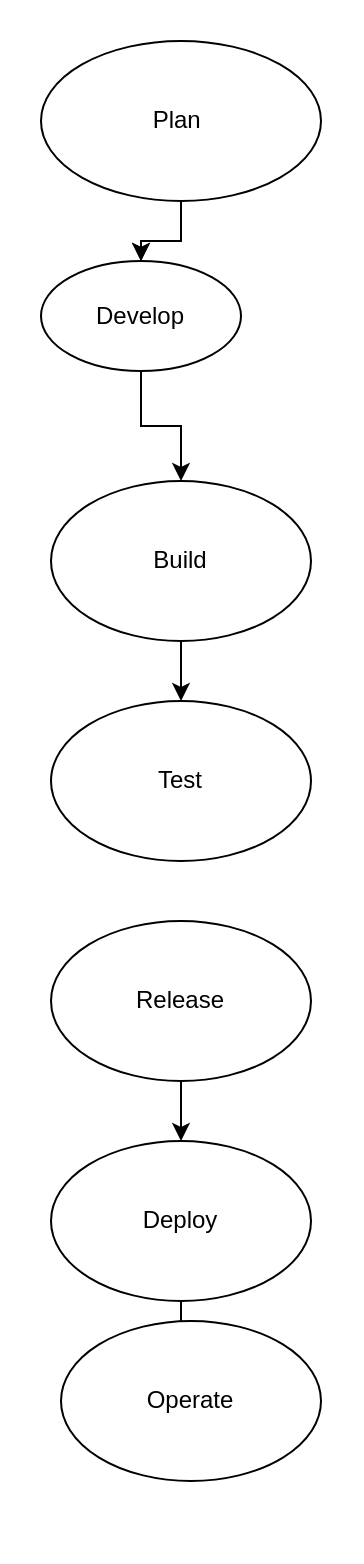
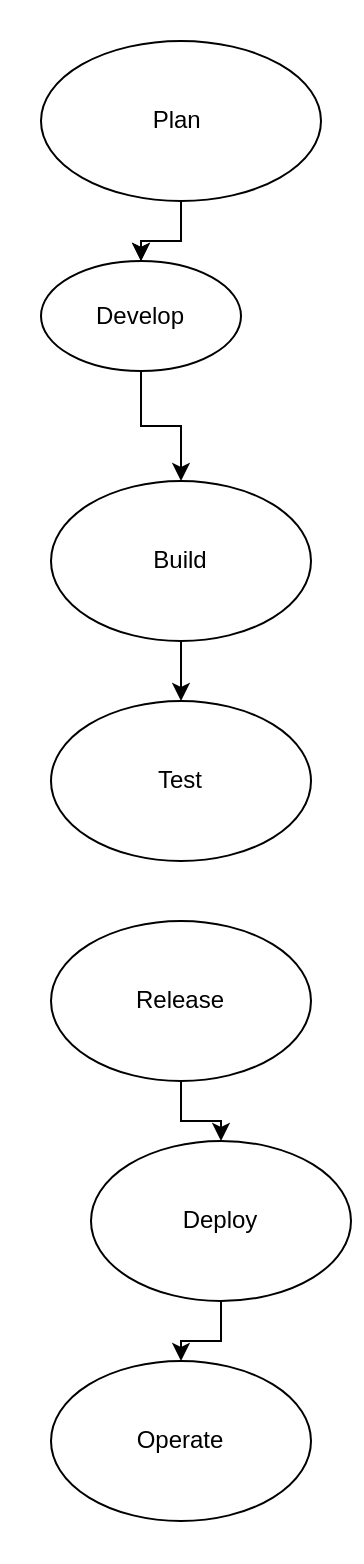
node "Deploy": moved (181, 1221) -> (221, 1221)
node "Operate": moved (191, 1401) -> (181, 1441)
